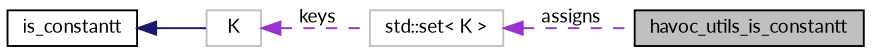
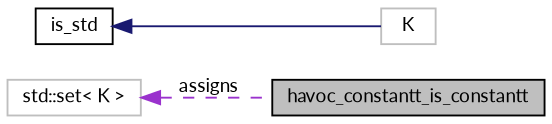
node "is_constantt": label "is_constantt" -> "is_std"
edge "std::set< K >" -> "K": removed, label "keys"
node "havoc_utils_is_constantt": label "havoc_utils_is_constantt" -> "havoc_constantt_is_constantt"
